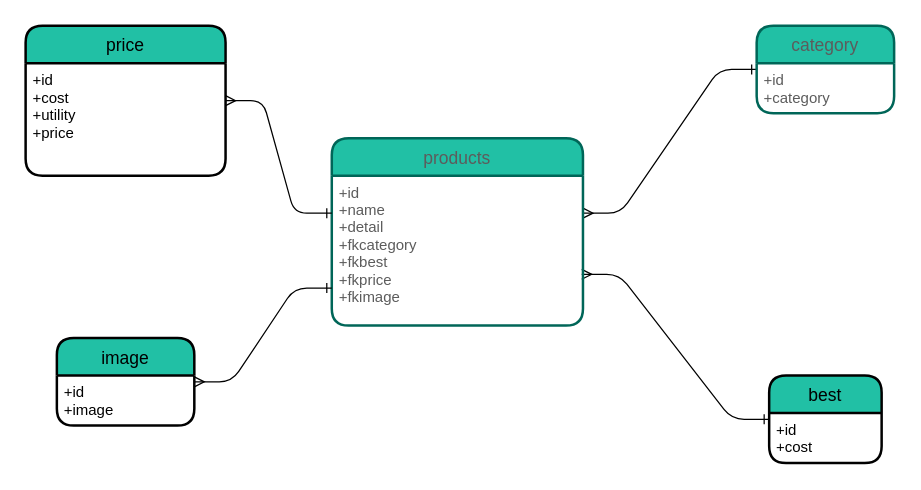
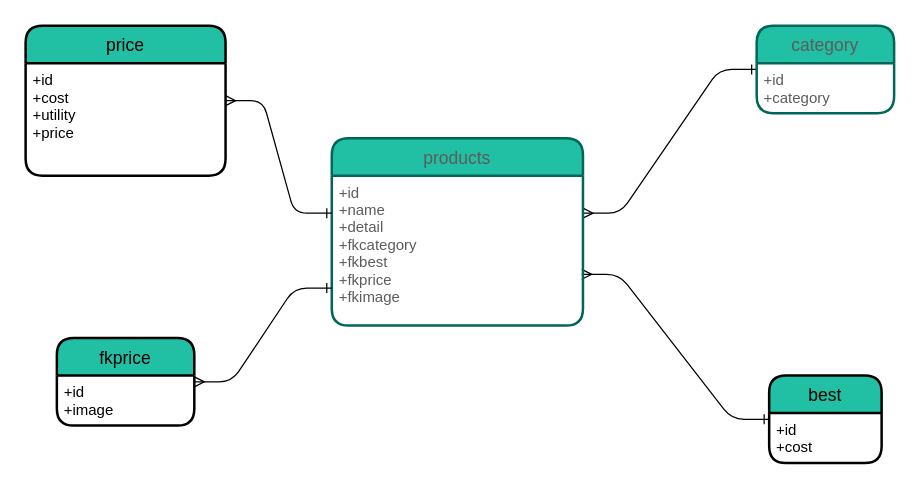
node "image": label "image" -> "fkprice"
